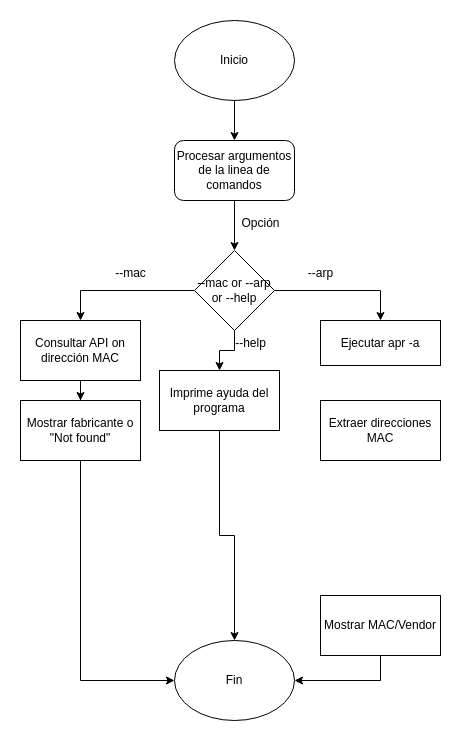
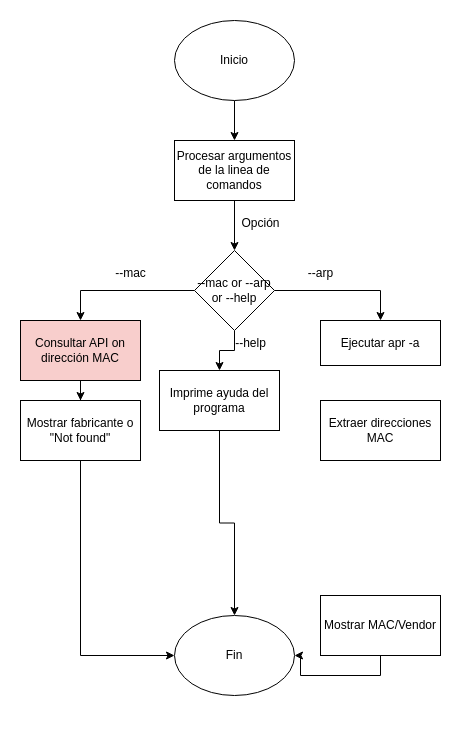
node "Procesar argumentos de la linea de comandos": shape rounded rectangle -> rectangle
node "Consultar API on dirección MAC": fillcolor #ffffff -> #f8cecc
node "Fin": moved (235, 681) -> (235, 656)
